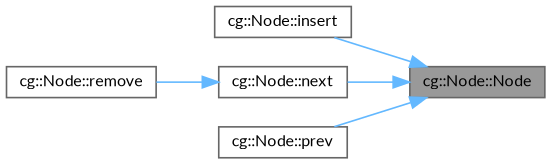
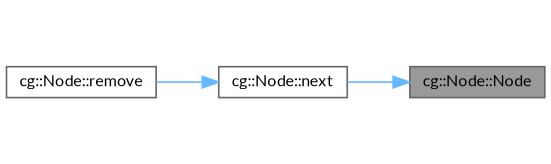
node "cg::Node::insert": removed
node "cg::Node::prev": removed
